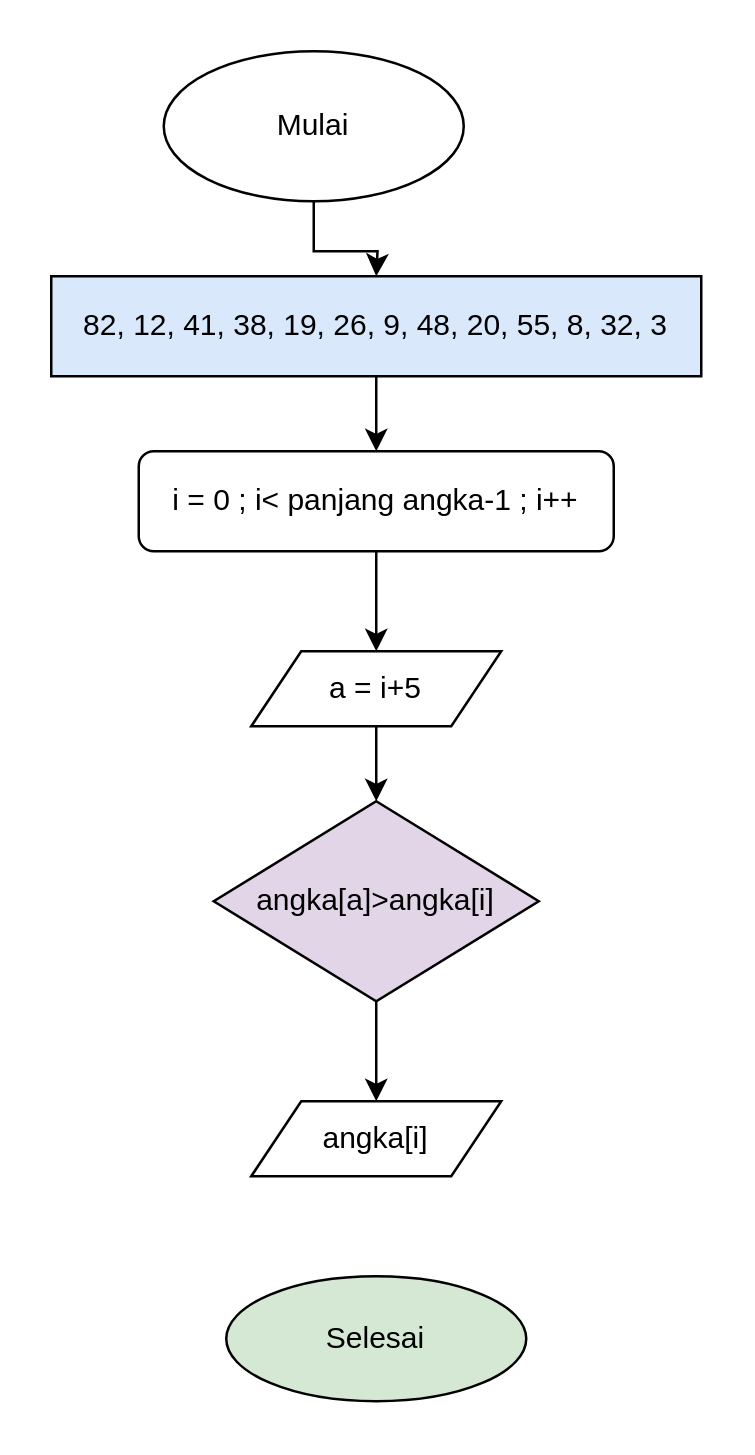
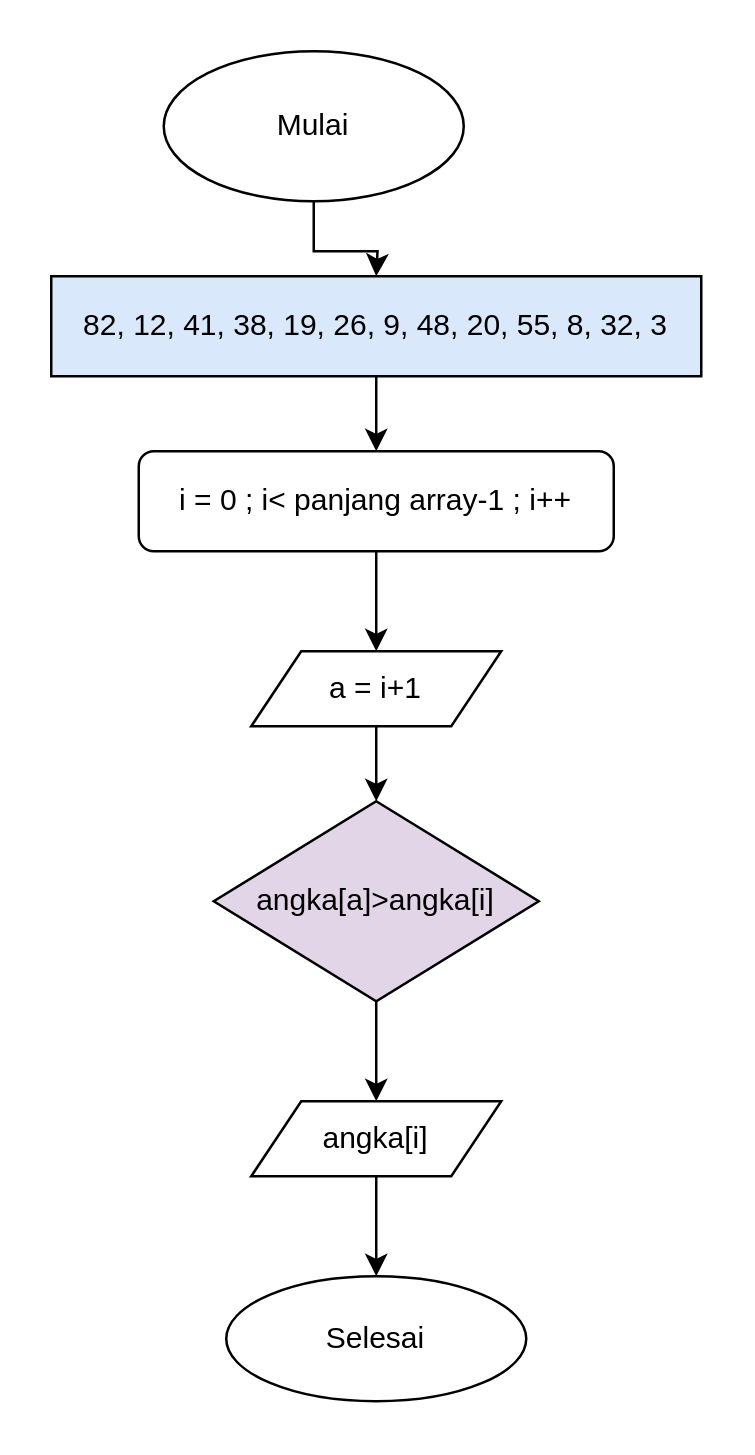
node "i = 0 ; i< panjang angka-1 ; i++": label "i = 0 ; i< panjang angka-1 ; i++" -> "i = 0 ; i< panjang array-1 ; i++"
node "a = i+5": label "a = i+5" -> "a = i+1"
edge "angka[i]" -> "Selesai": added
node "Selesai": fillcolor #d5e8d4 -> #ffffff
